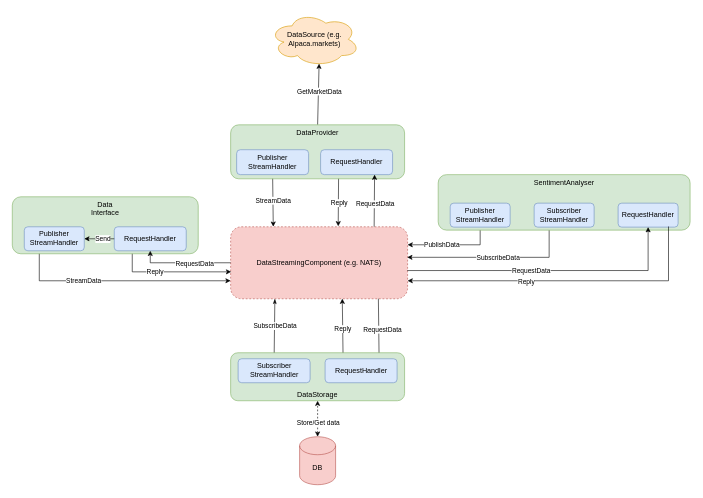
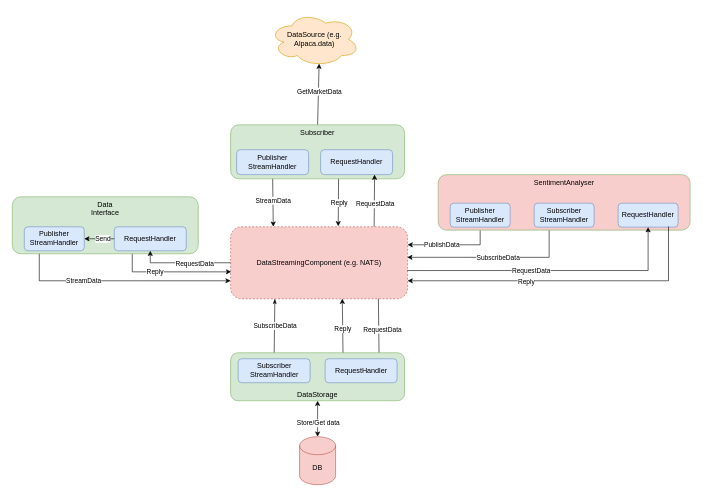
node "DataSource (e.g. Alpaca.markets)": label "DataSource (e.g. Alpaca.markets)" -> "DataSource (e.g. Alpaca.data)"
node "DataProvider": label "DataProvider" -> "Subscriber"
node "SentimentAnalyser": fillcolor #d5e8d4 -> #f8cecc
edge "DataStorage" -- "DB": style dashed -> solid
